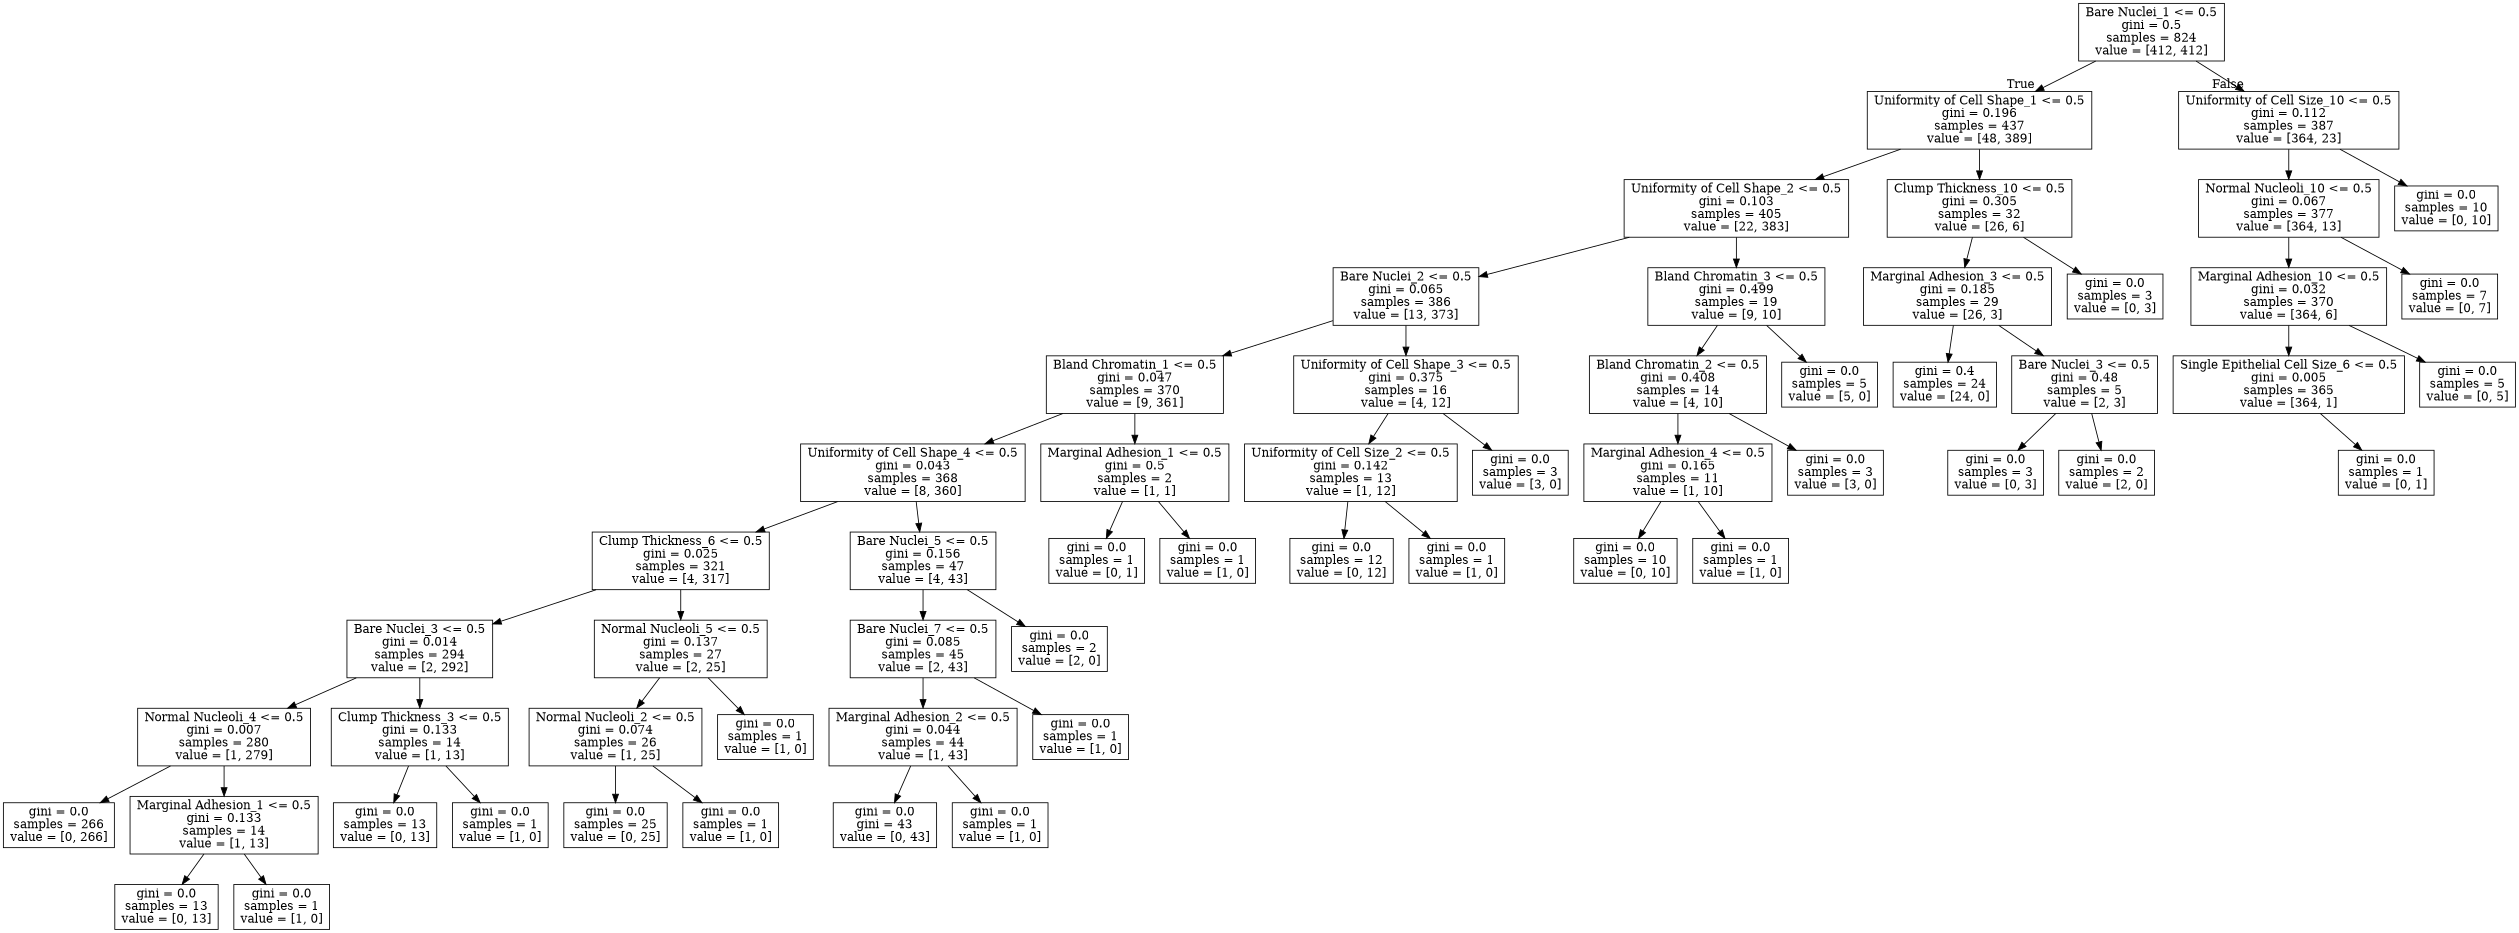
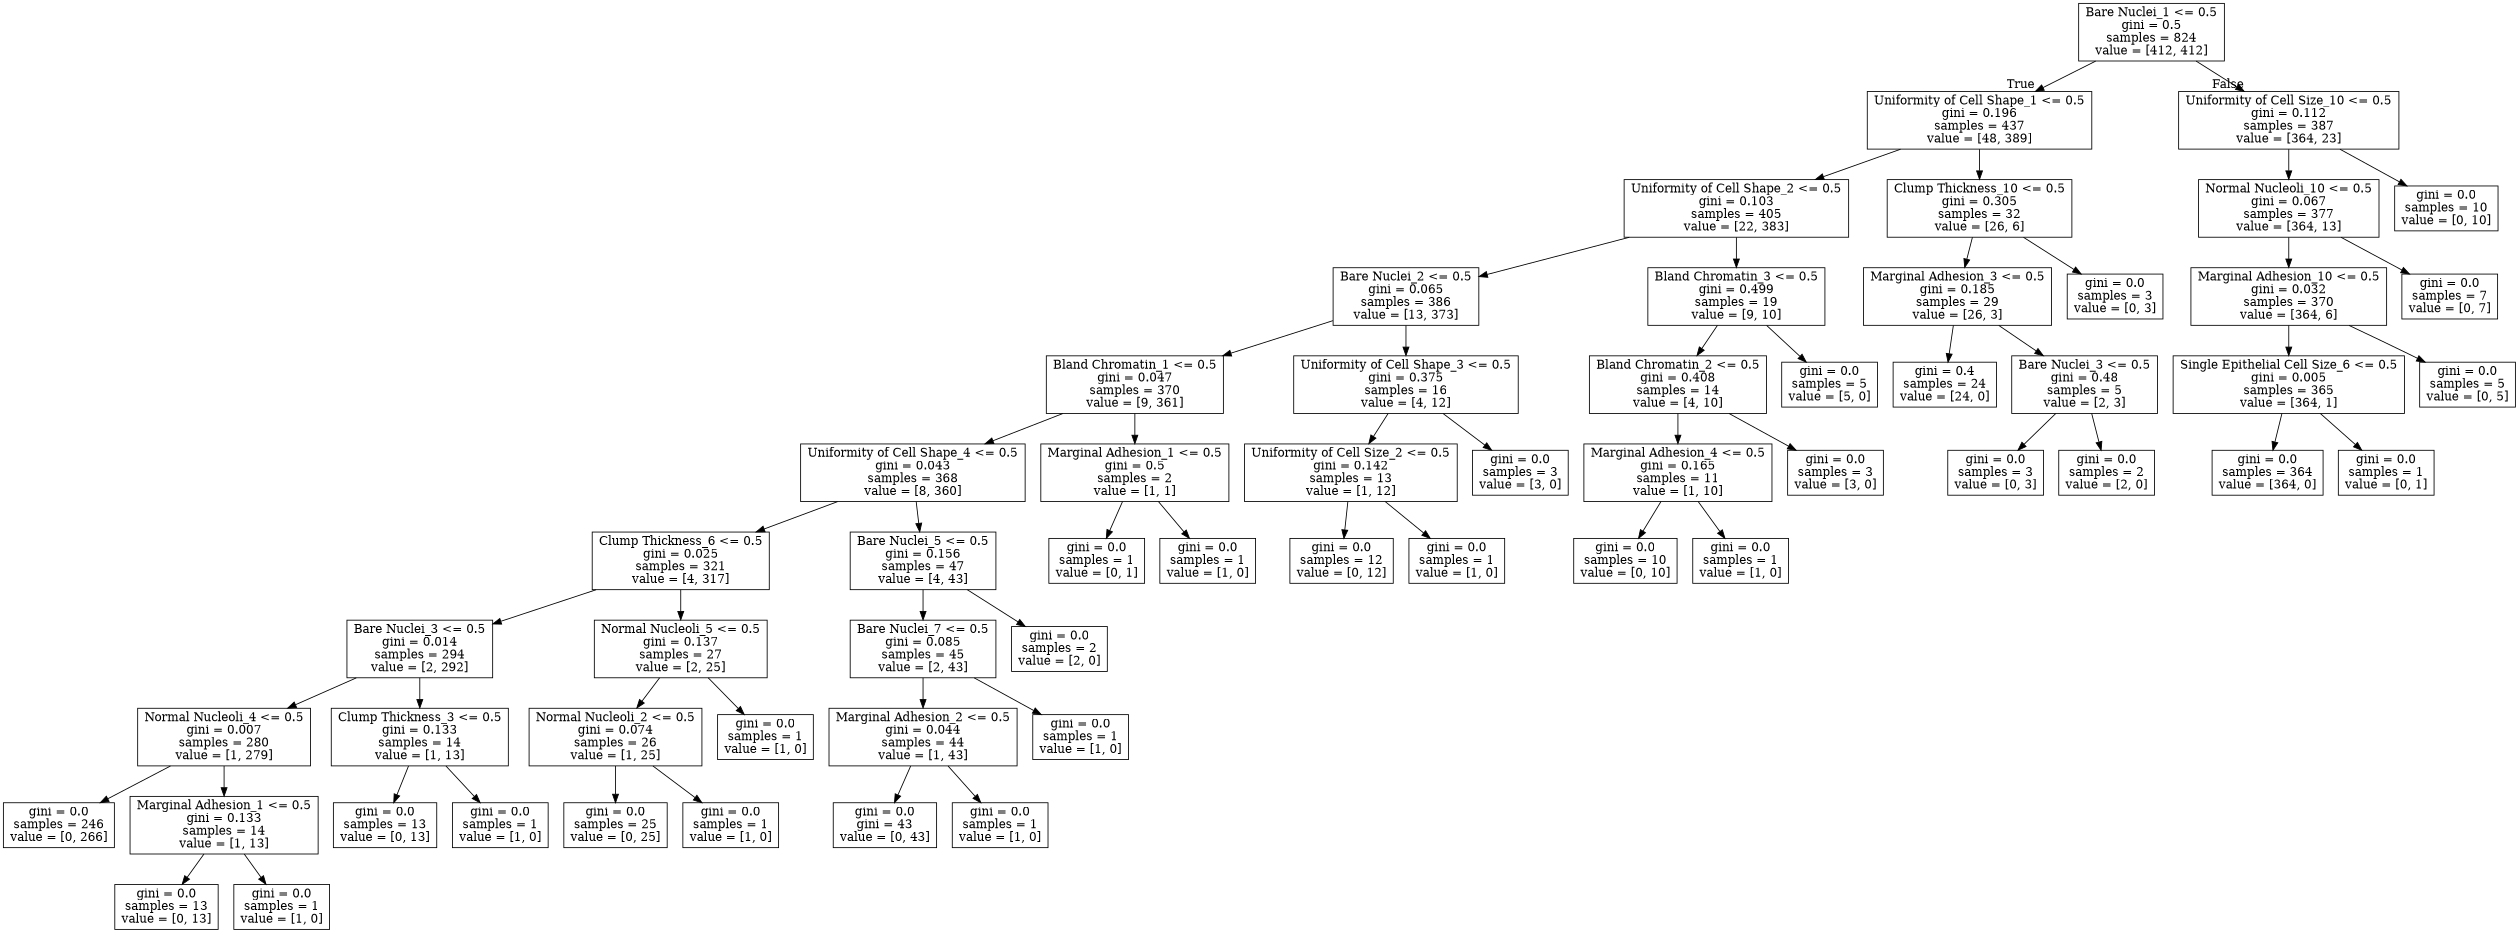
node "gini = 0.0 samples = 364 value = [364, 0]": added
node "gini = 0.0 samples = 266 value = [0, 266]": label "gini = 0.0 samples = 266 value = [0, 266]" -> "gini = 0.0 samples = 246 value = [0, 266]"
